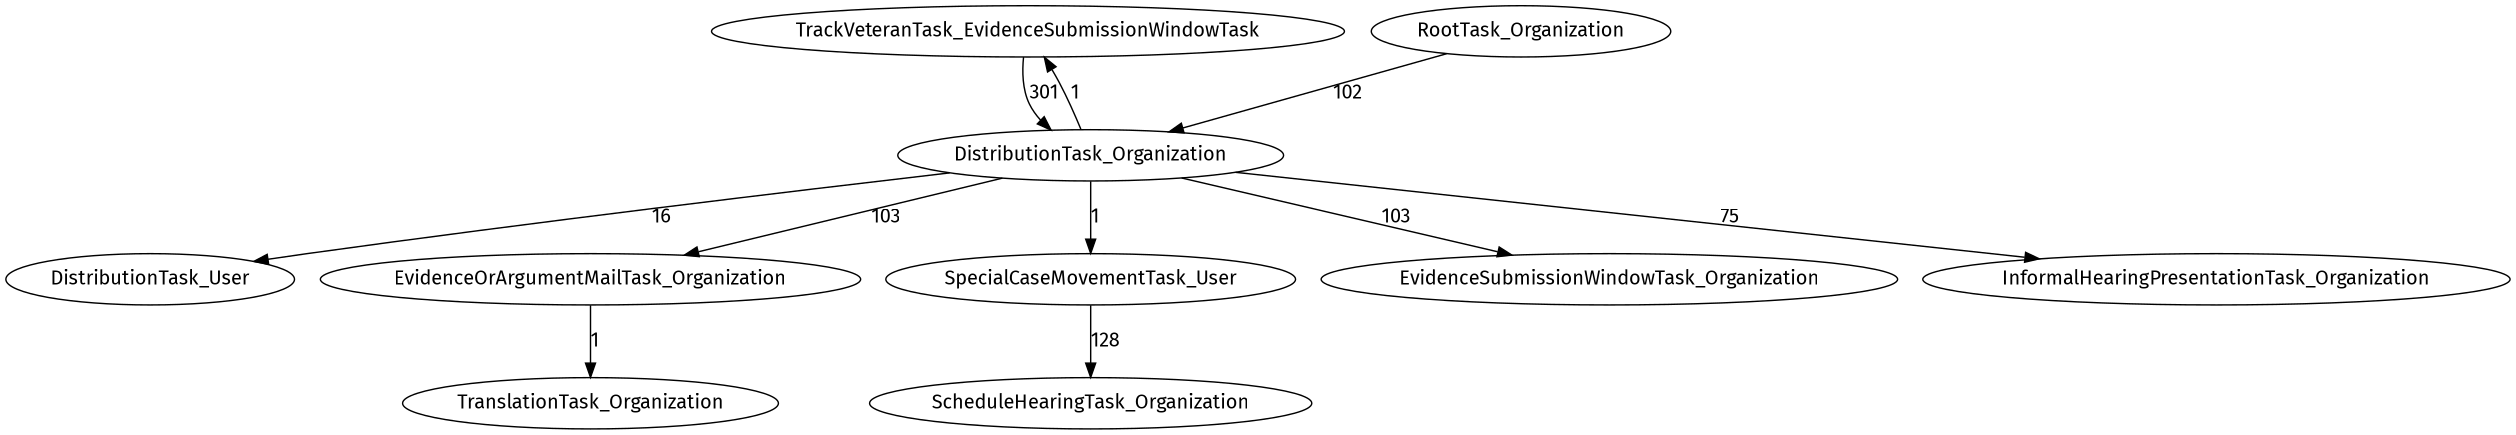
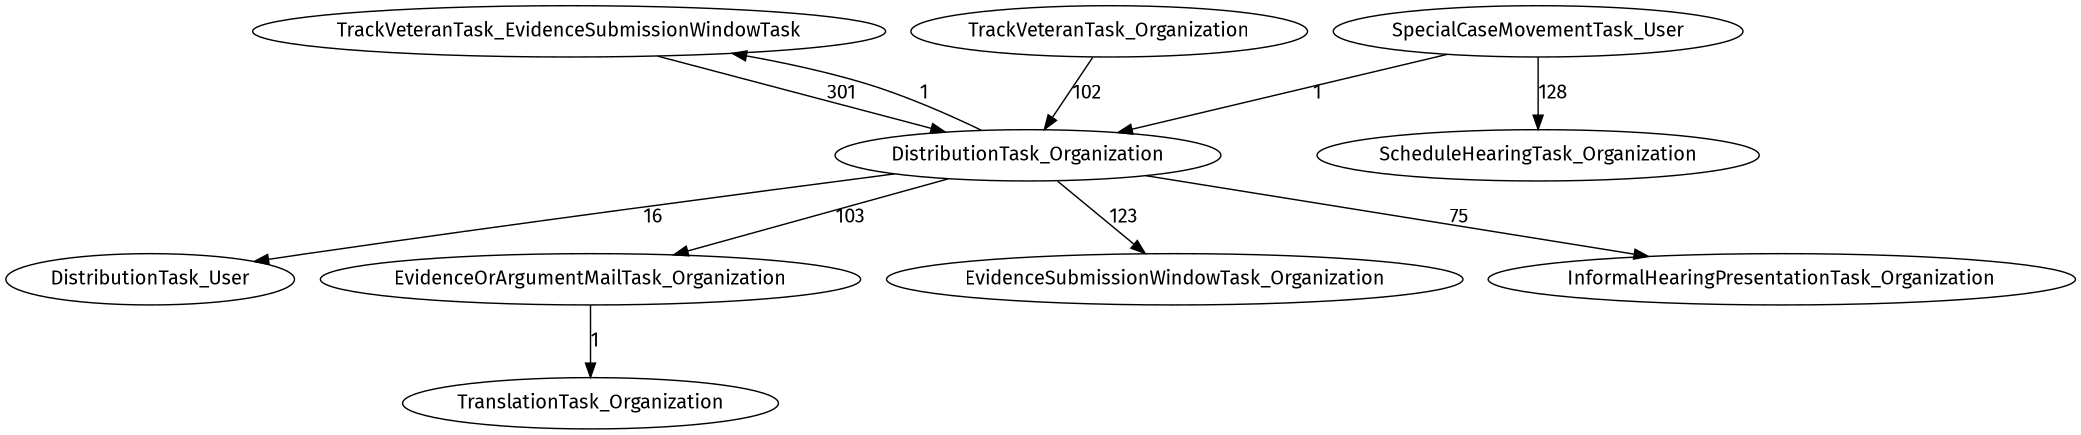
node "RootTask_Organization": label "RootTask_Organization" -> "TrackVeteranTask_Organization"
edge "DistributionTask_Organization" -> "SpecialCaseMovementTask_User": reversed
edge "DistributionTask_Organization" -> "EvidenceSubmissionWindowTask_Organization": label "103" -> "123"
